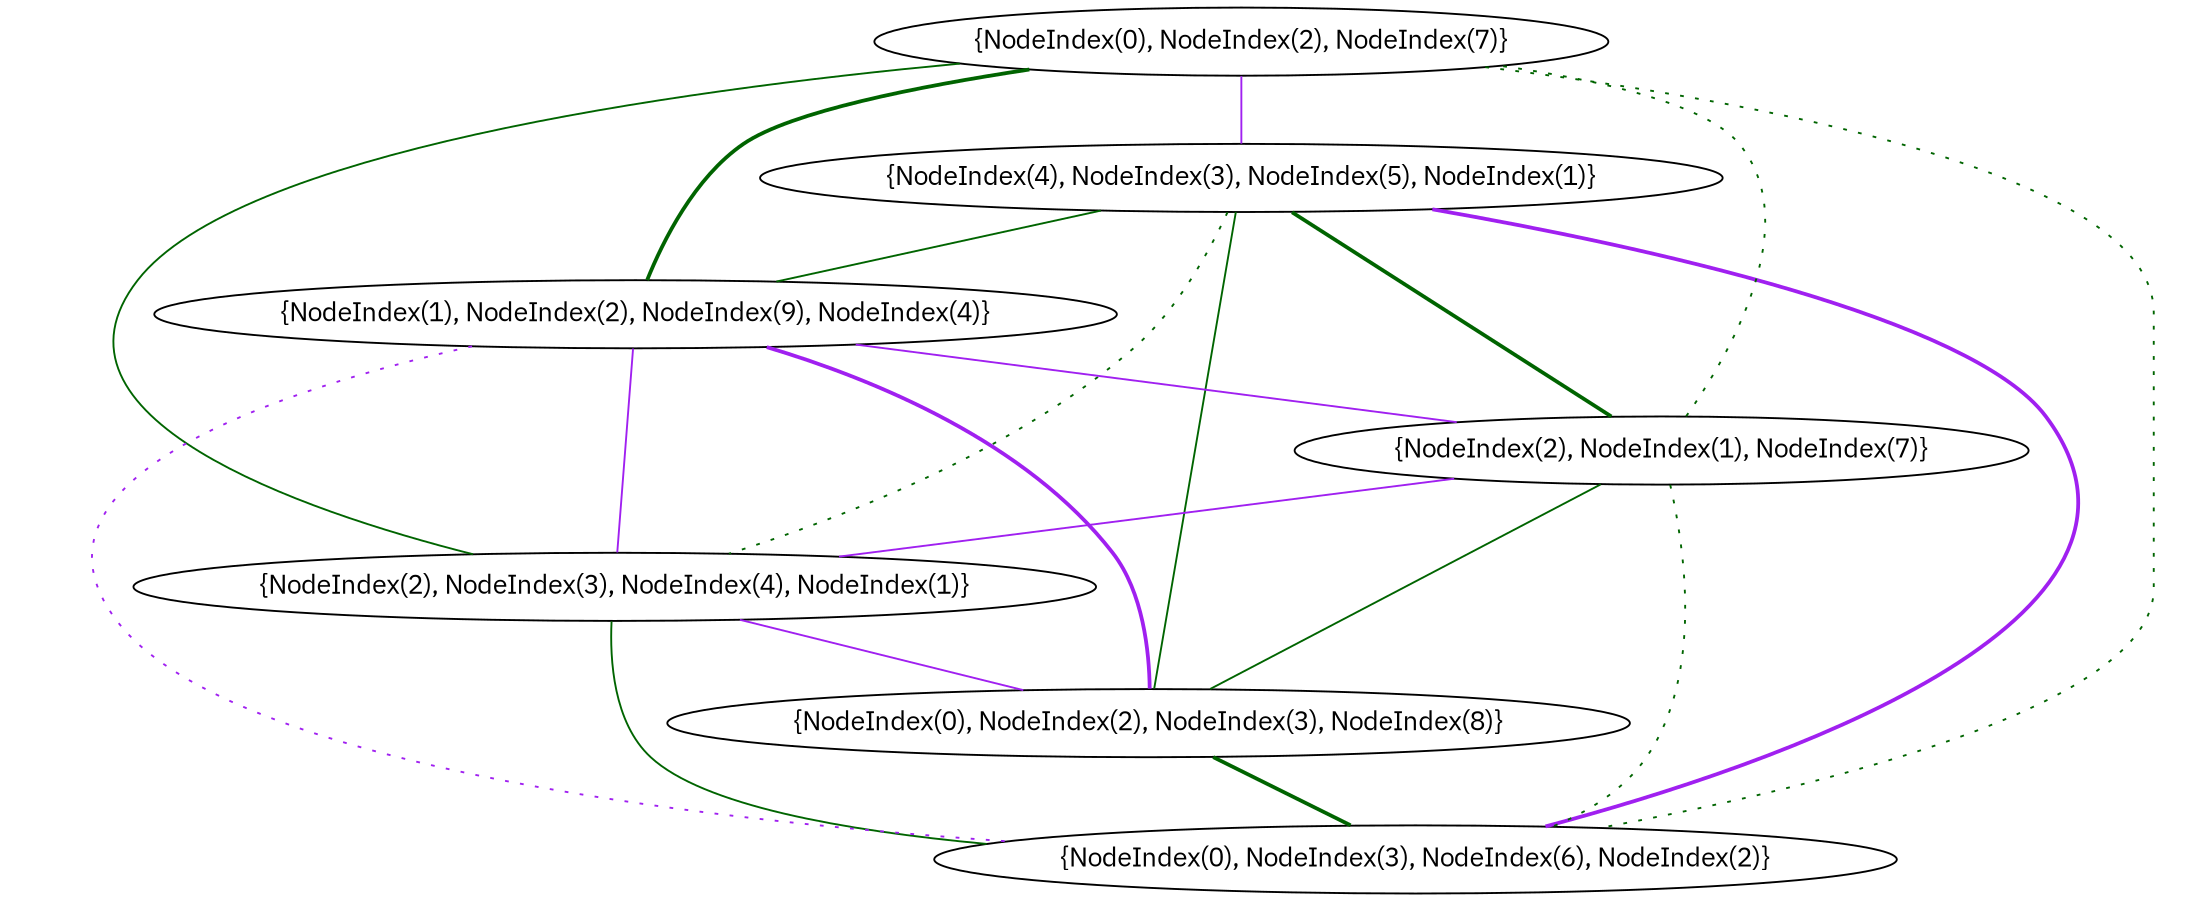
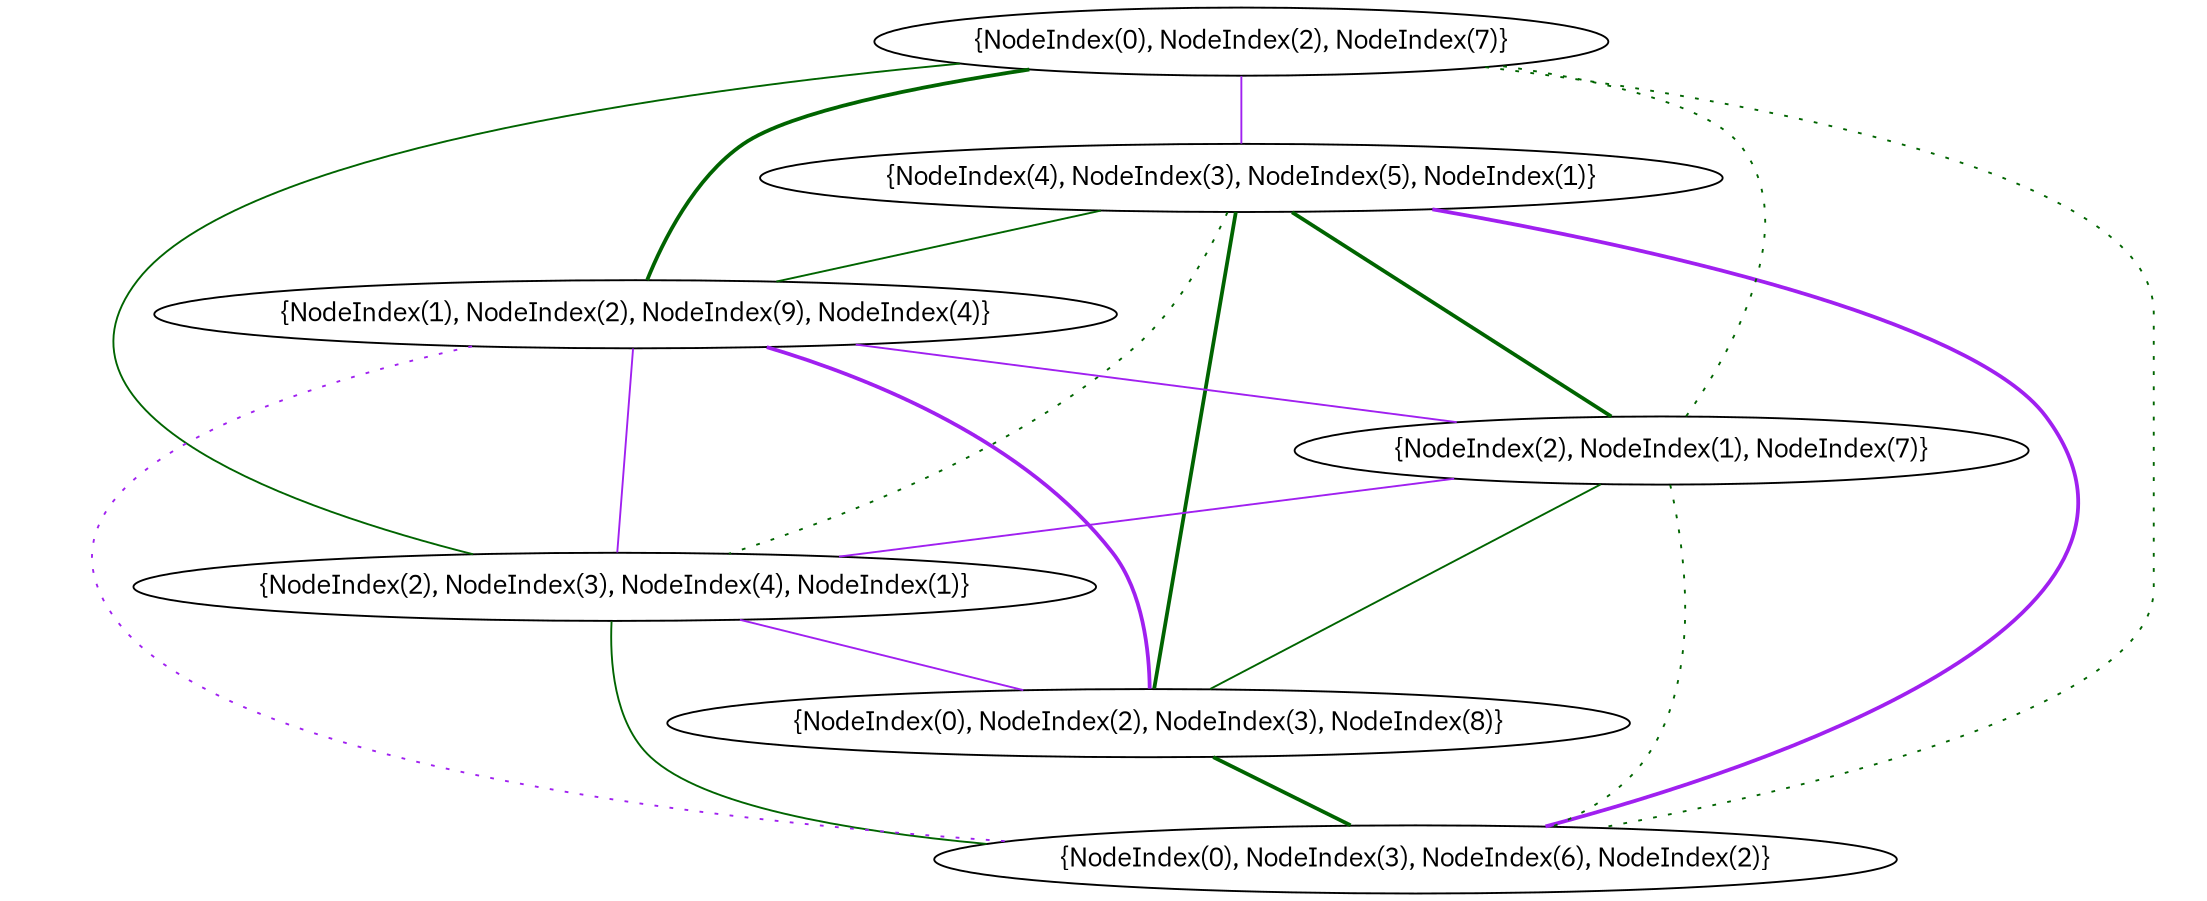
edge "{NodeIndex(4), NodeIndex(3), NodeIndex(5), NodeIndex(1)}" -- "{NodeIndex(0), NodeIndex(2), NodeIndex(3), NodeIndex(8)}": style solid -> bold
